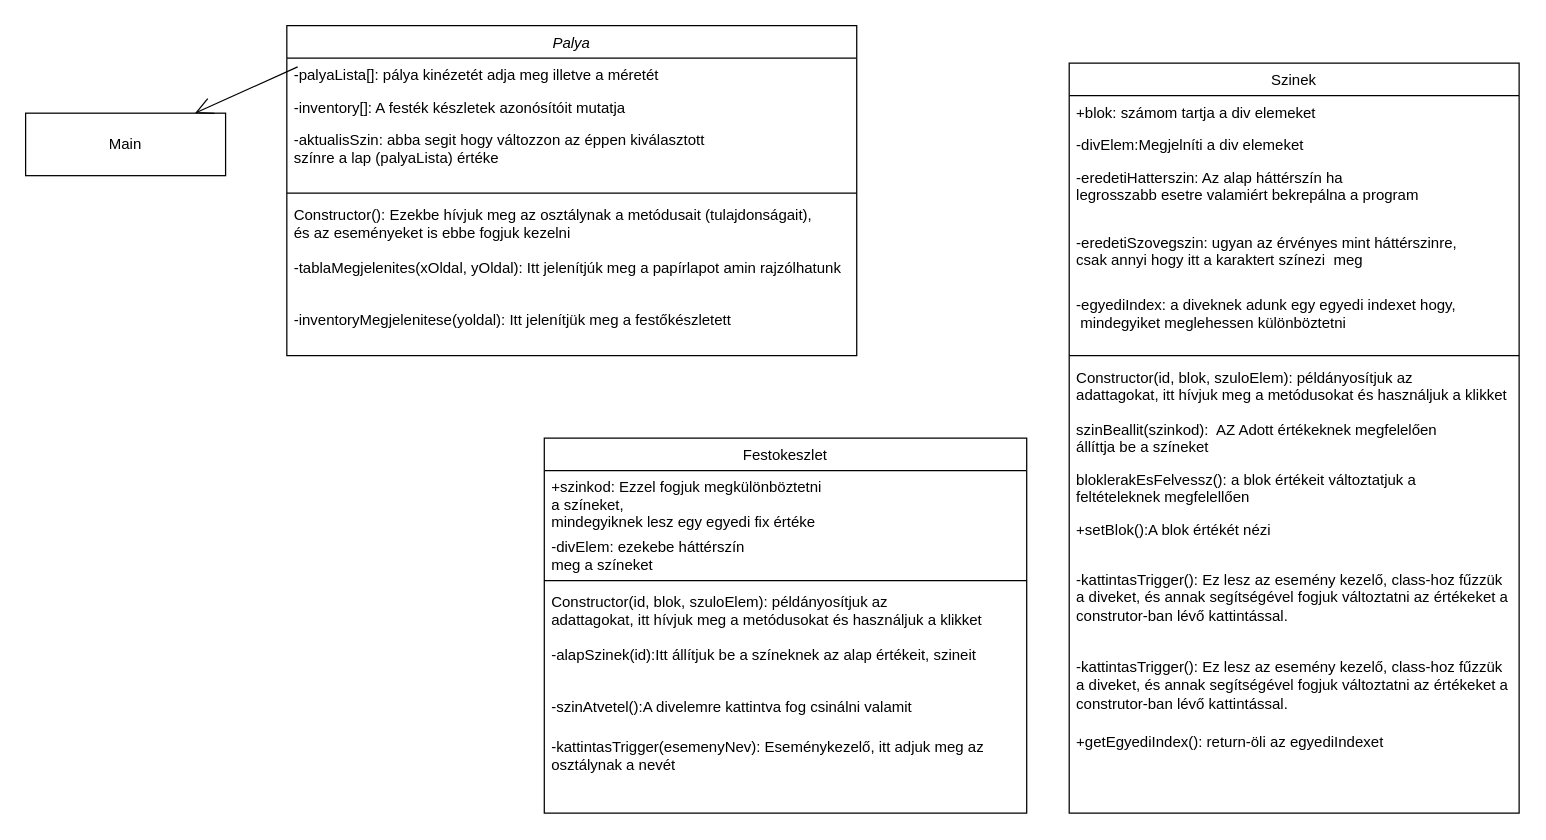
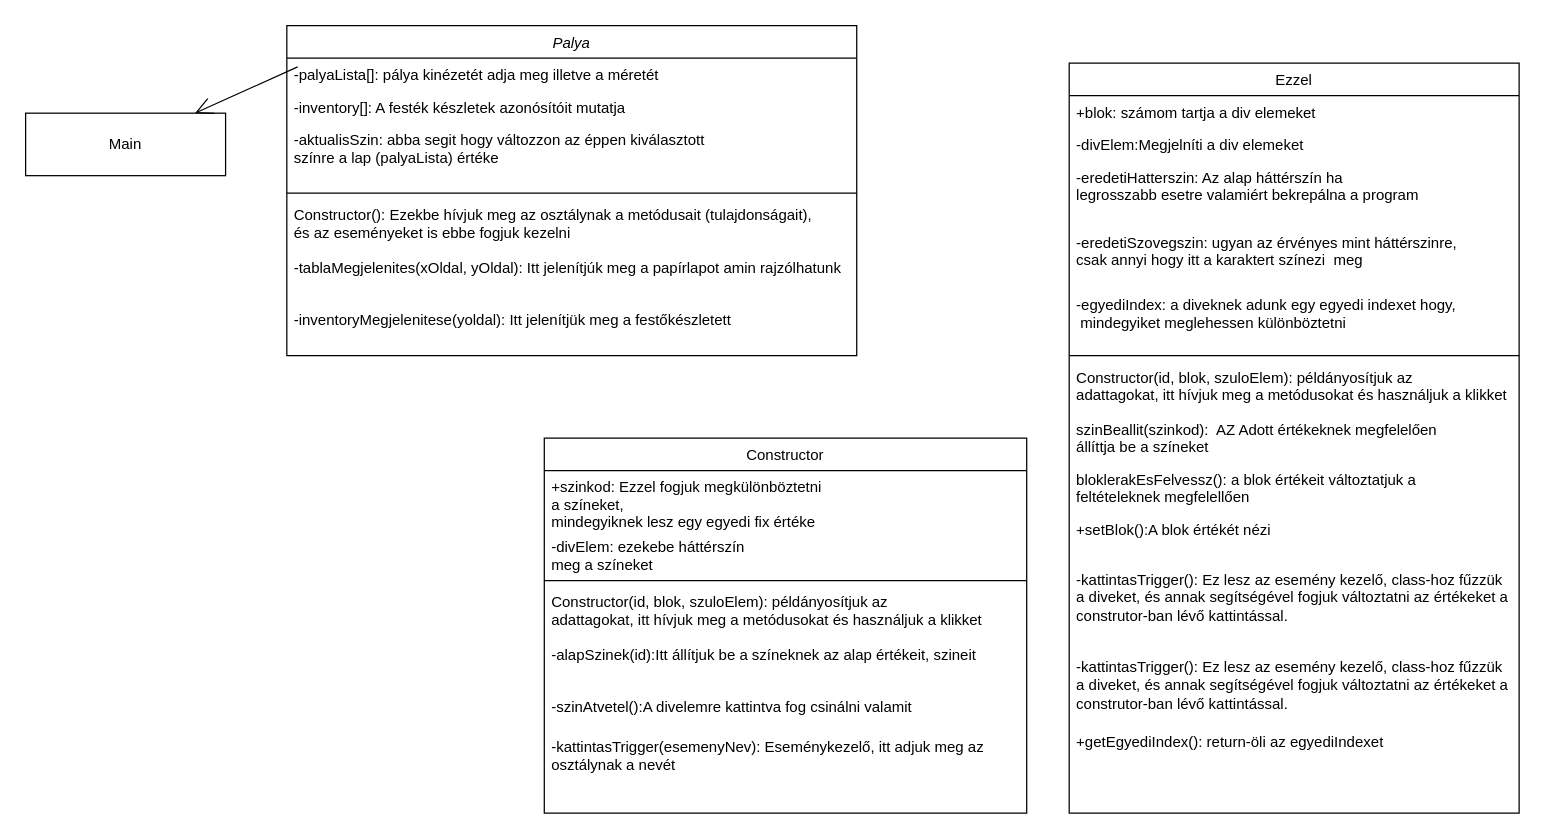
node "Szinek": label "Szinek" -> "Ezzel"
node "Festokeszlet": label "Festokeszlet" -> "Constructor"
